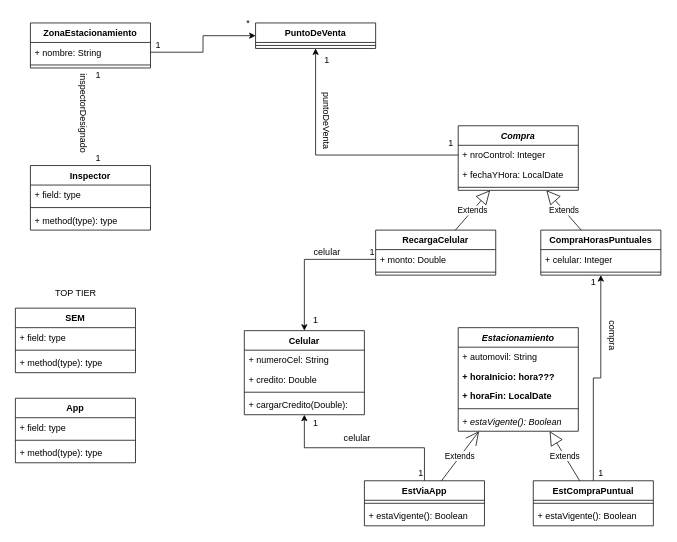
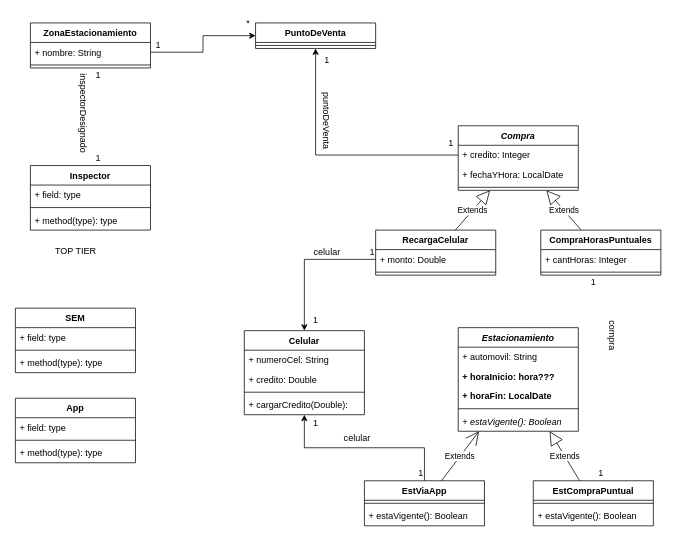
node "+ nroControl: Integer": label "+ nroControl: Integer" -> "+ credito: Integer"
node "+ celular: Integer": label "+ celular: Integer" -> "+ cantHoras: Integer"
node "TOP TIER": moved (75, 293) -> (75, 252)
edge "EstCompraPuntual" -> "CompraHorasPuntuales": removed
